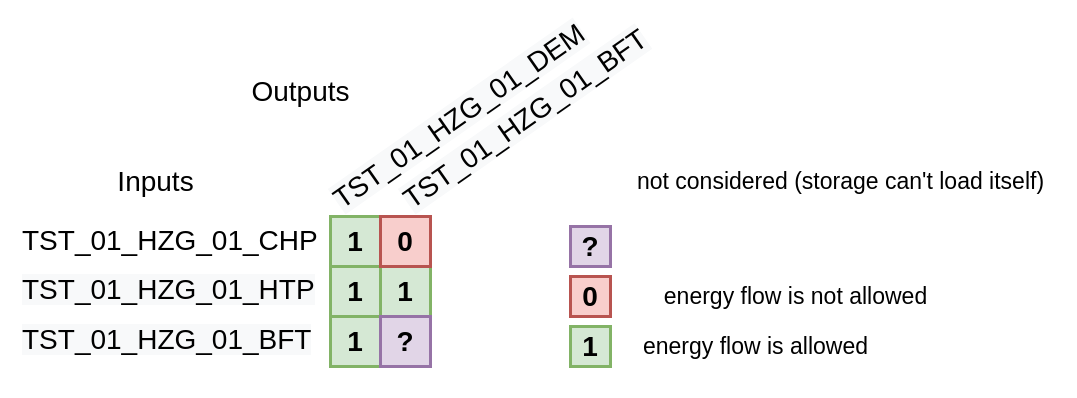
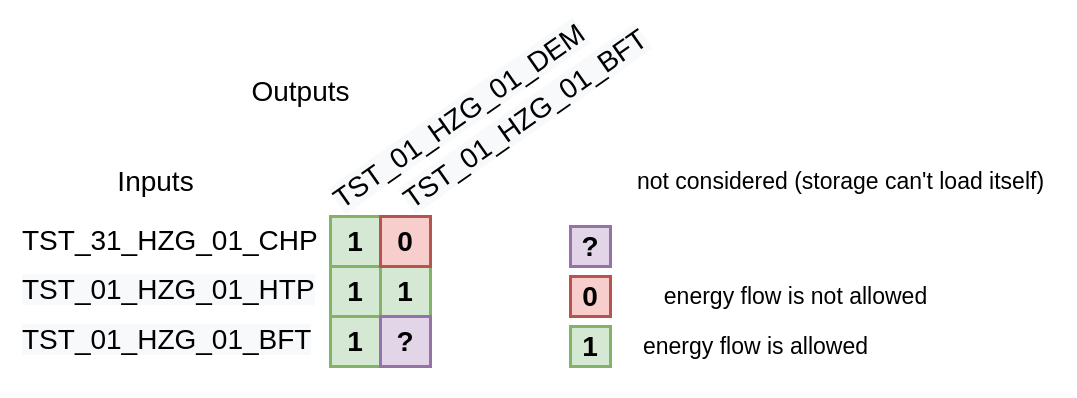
node "TST_01_HZG_01_CHP": label "TST_01_HZG_01_CHP" -> "TST_31_HZG_01_CHP"
